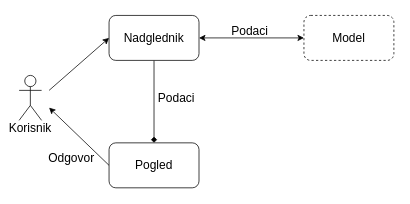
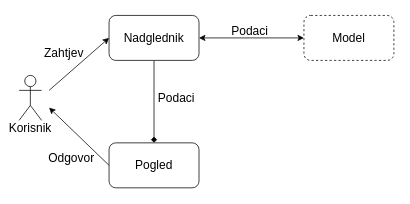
node "Zahtjev": added
